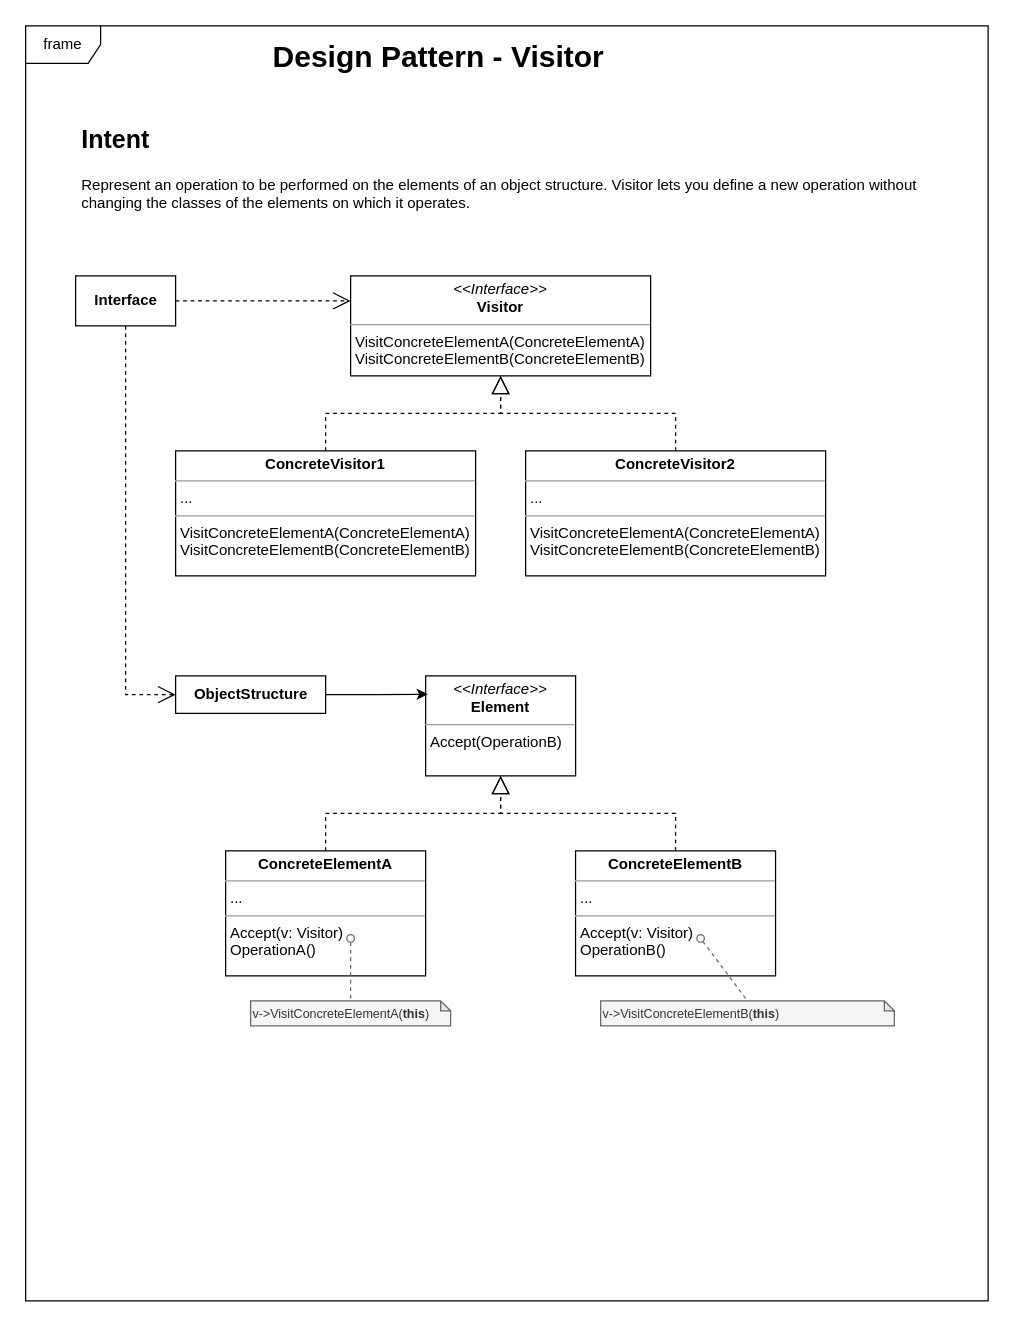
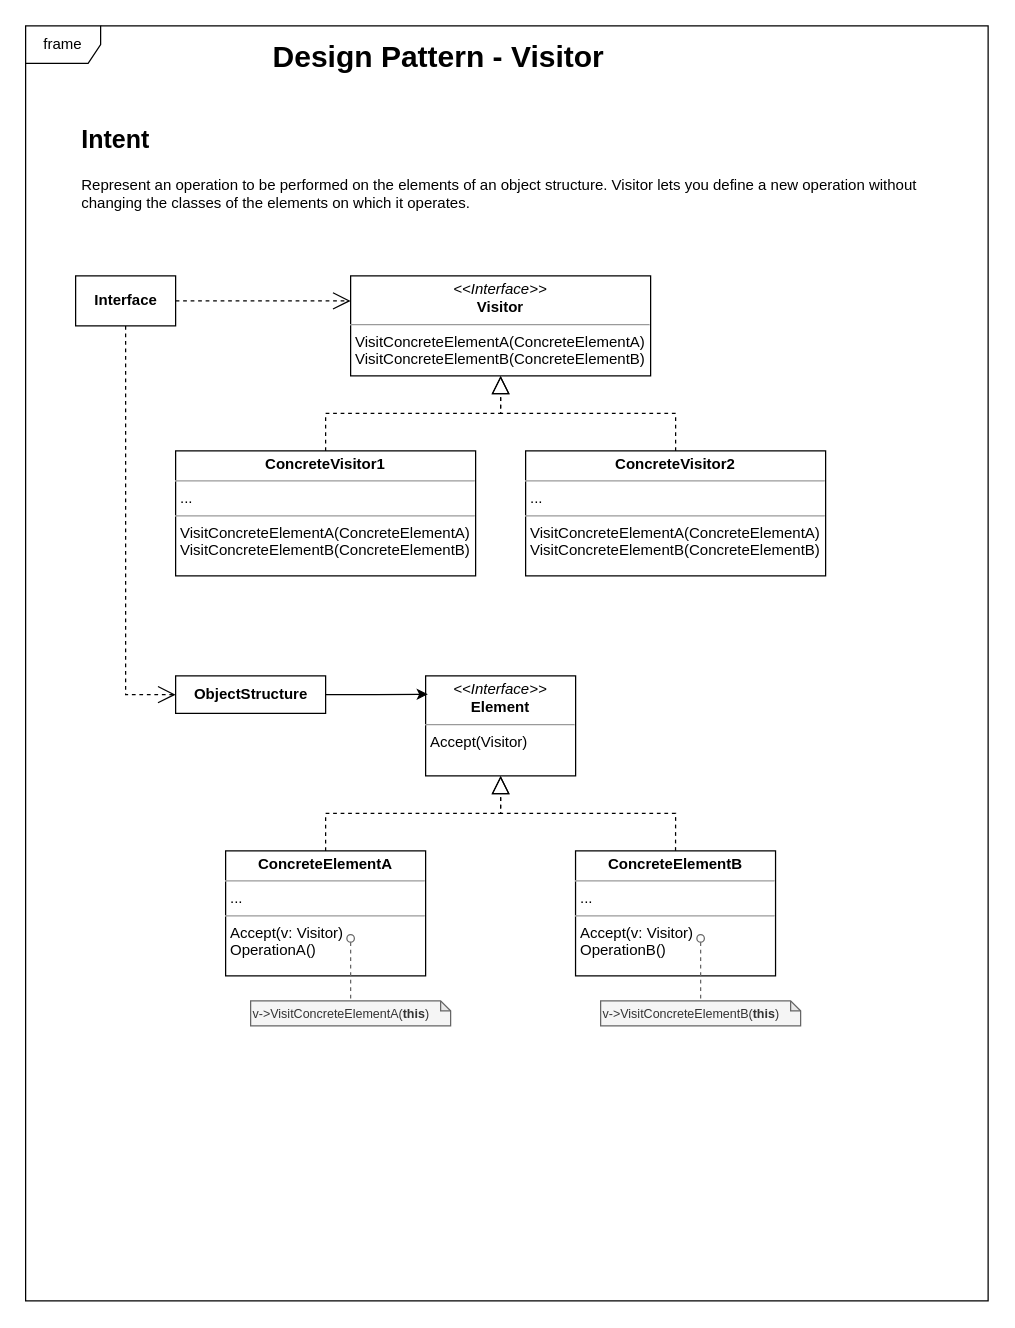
node "<<Interface>> Element Accept(OperationB)": label "<<Interface>> Element Accept(OperationB)" -> "<<Interface>> Element Accept(Visitor)"
node "v->VisitConcreteElementB(this)": size 294x25 -> 200x25
